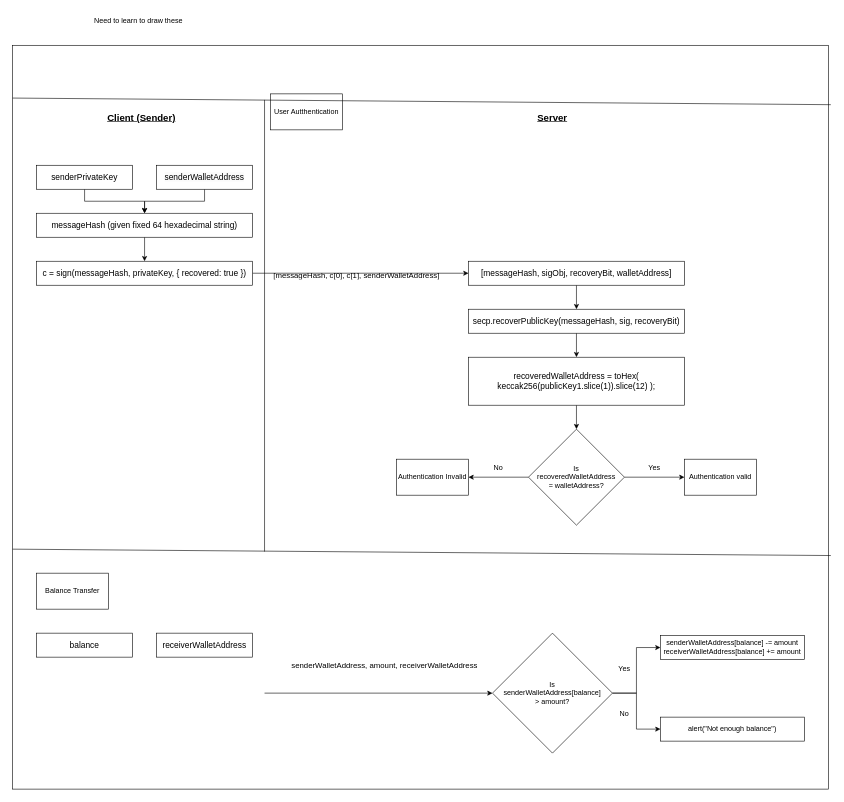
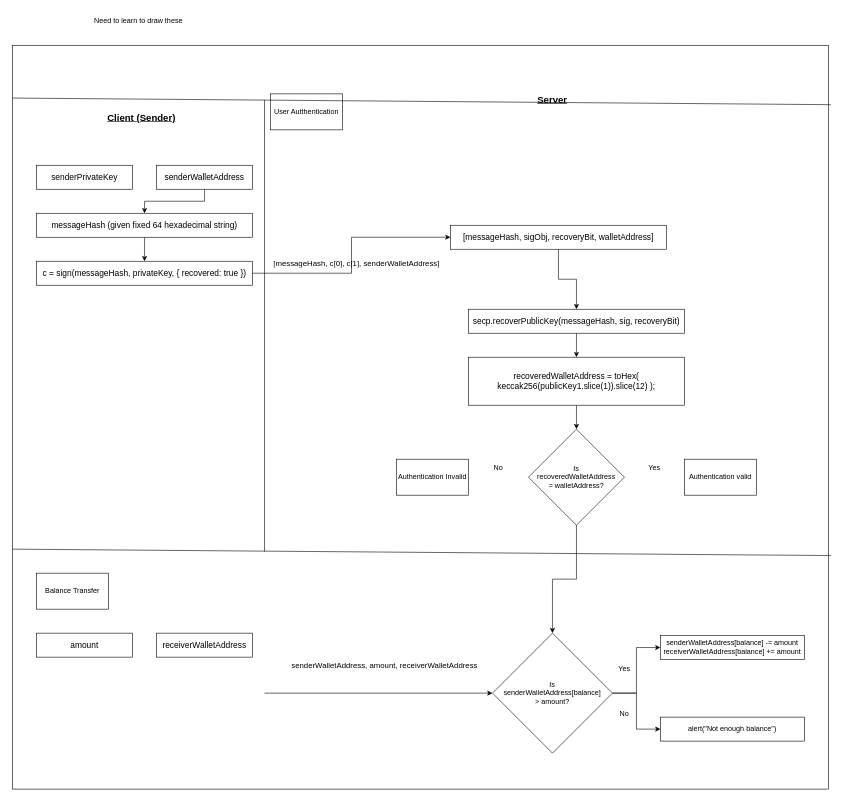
node "Server": moved (552, 117) -> (552, 99)
edge "senderPrivateKey" -> "messageHash (given fixed 64 hexadecimal string)": removed
node "[messageHash, sigObj, recoveryBit, walletAddress]": moved (576, 273) -> (558, 237)
node "[messageHash, c[0], c[1], senderWalletAddress]": moved (360, 276) -> (360, 264)
edge "Is recoveredWalletAddress = walletAddress?" -> "Authentication Invalid": removed
edge "Is recoveredWalletAddress = walletAddress?" -> "Authentication valid": now "Is recoveredWalletAddress = walletAddress?" -> "Is senderWalletAddress[balance] > amount?"
node "balance": label "balance" -> "amount"
